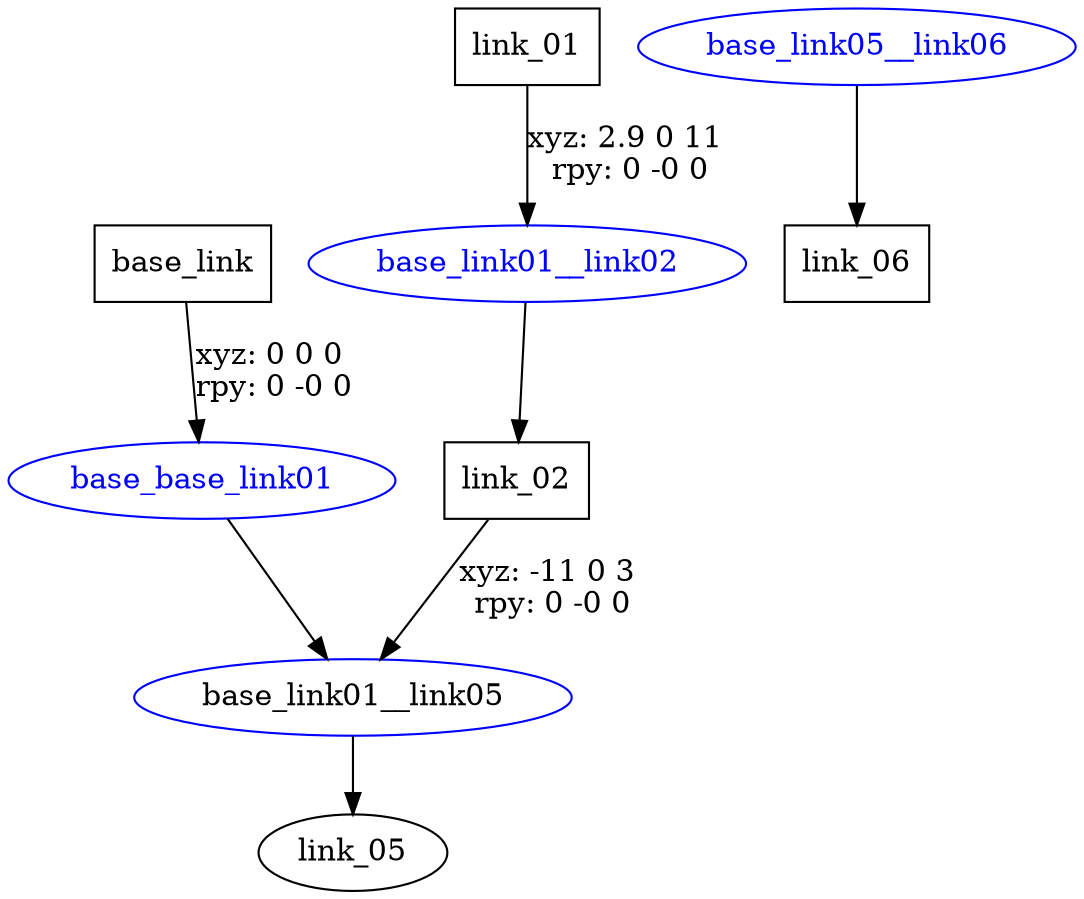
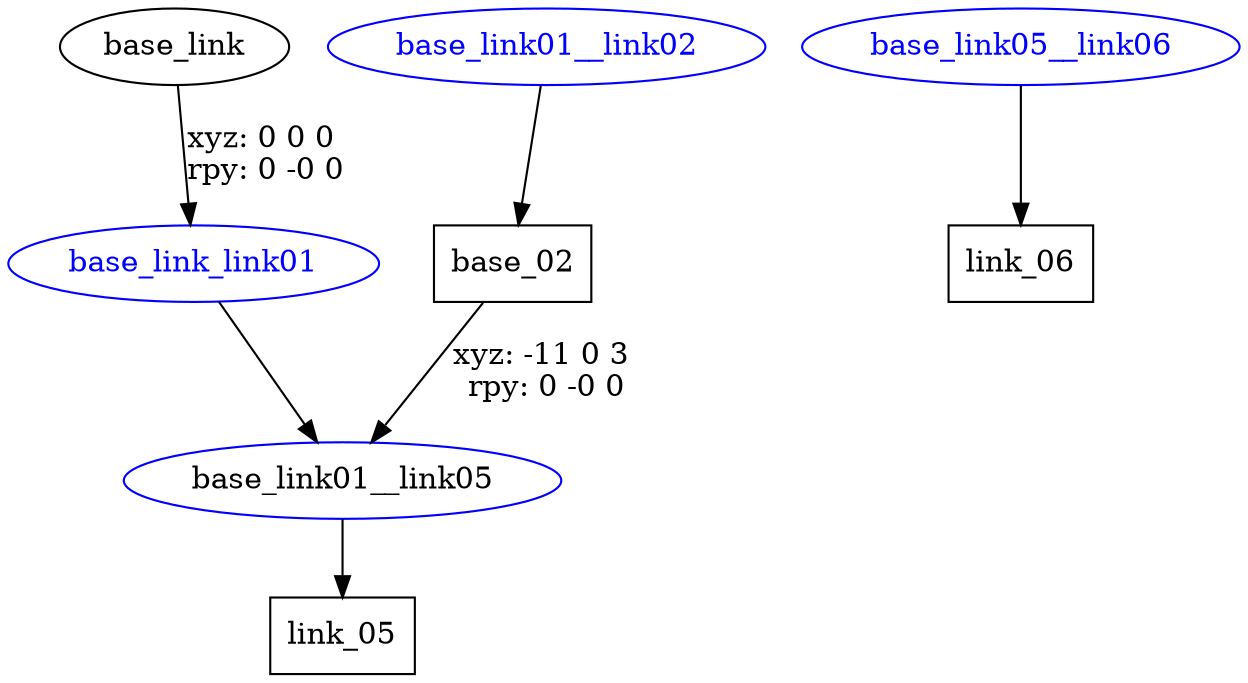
node "link_01": removed
node "base_link": shape box -> ellipse
node "base_base_link01": label "base_base_link01" -> "base_link_link01"
node "link_02": label "link_02" -> "base_02"
node "link_05": shape ellipse -> box
